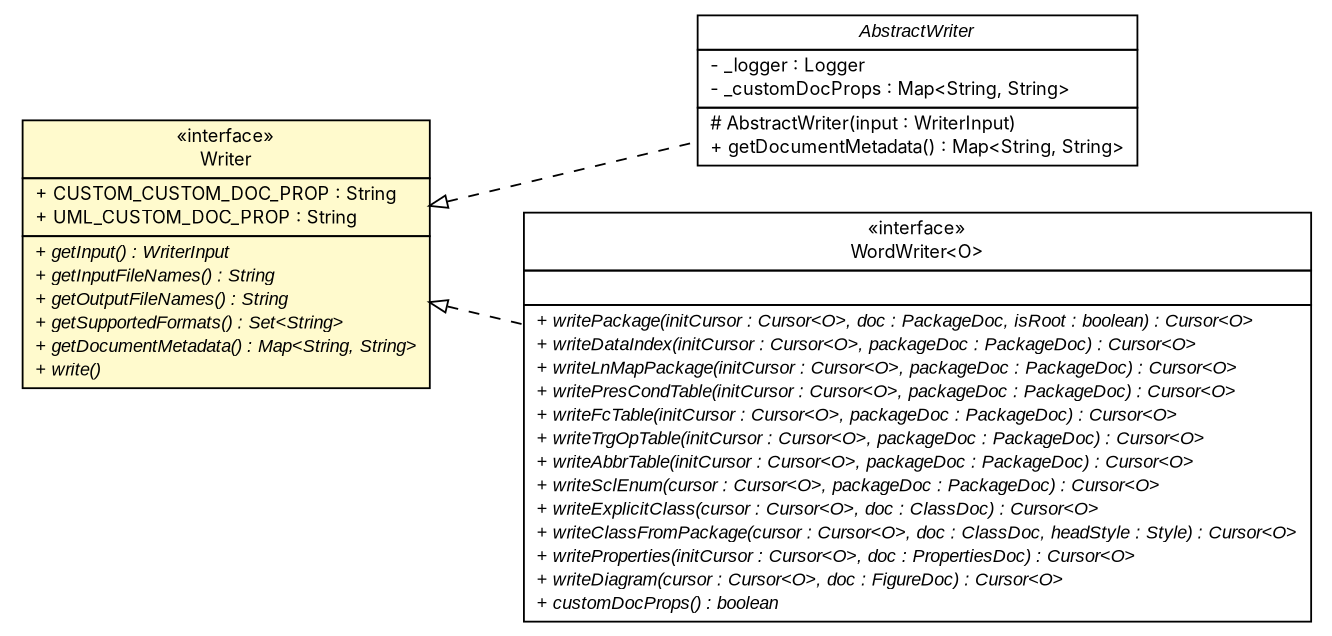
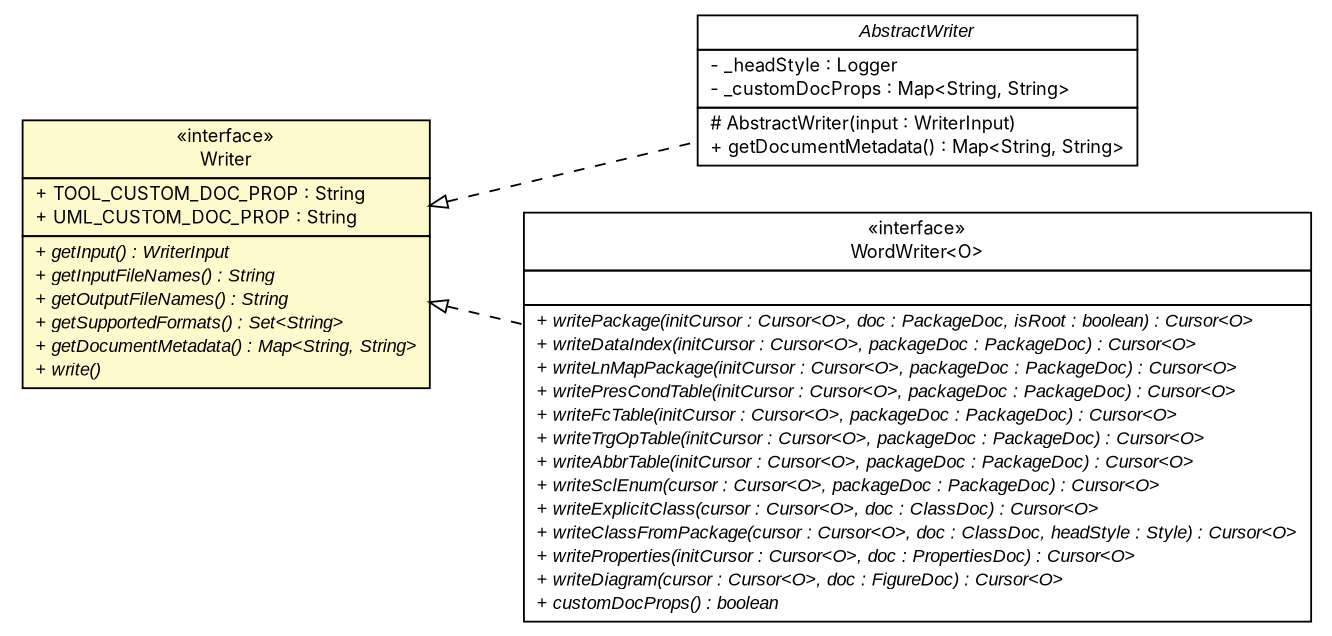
node "AbstractWriter": text "- _logger : Logger" -> "- _headStyle : Logger"
node "Writer": text "+ CUSTOM_CUSTOM_DOC_PROP : String" -> "+ TOOL_CUSTOM_DOC_PROP : String"
